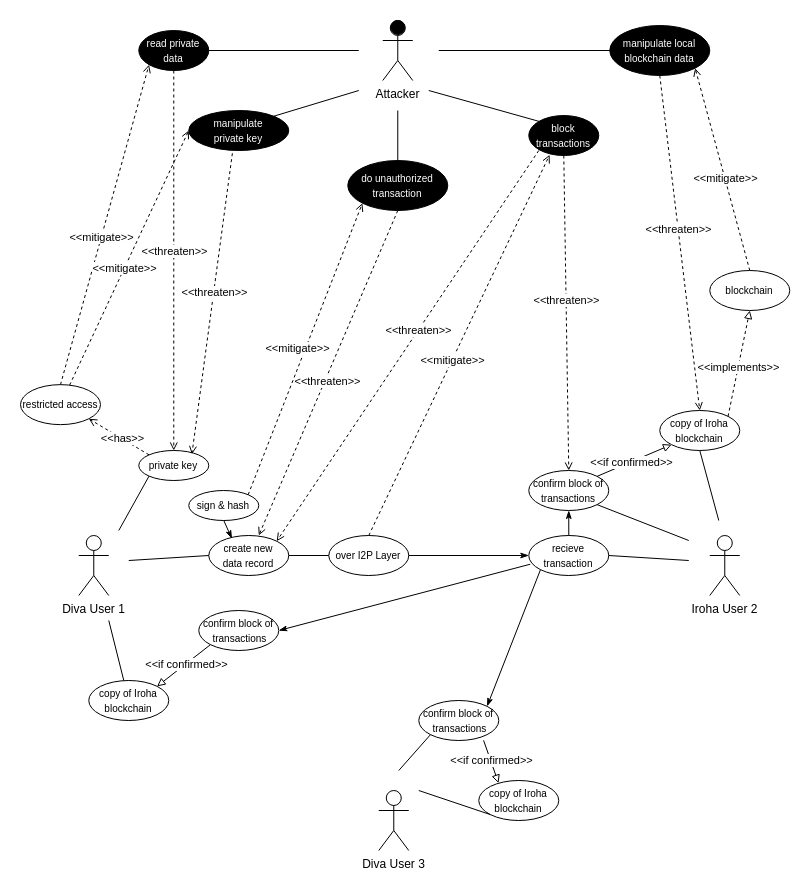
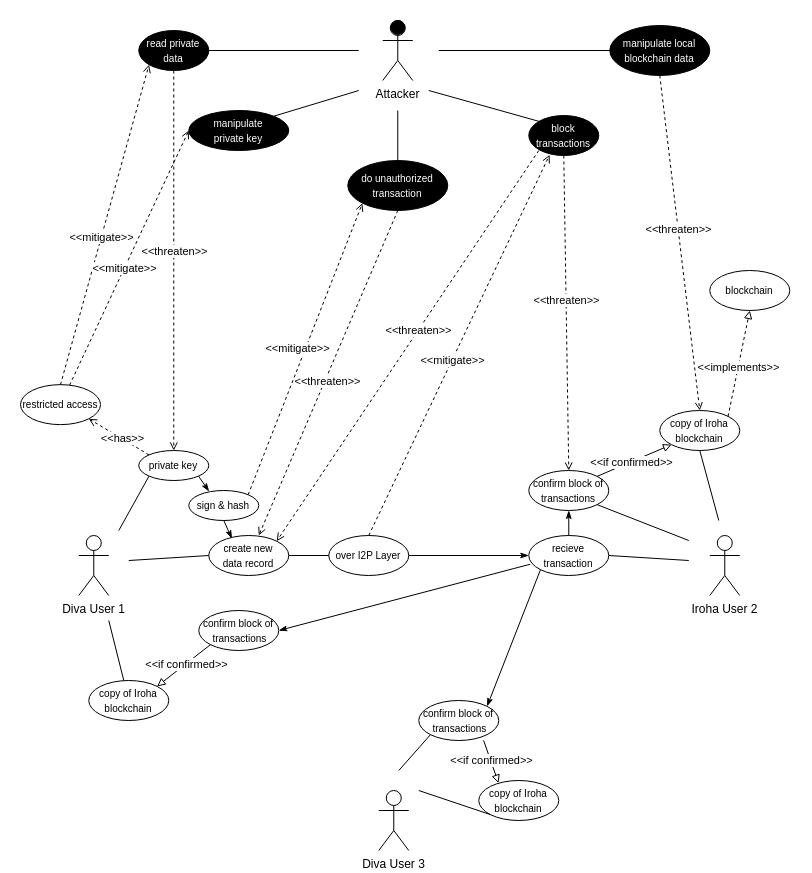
edge "blockchain" -> "manipulate local blockchain data": removed, label "<<mitigate>>"
edge "manipulate private key" -> "private key": removed, label "<<threaten>>"
edge "private key" -> "sign & hash": added
